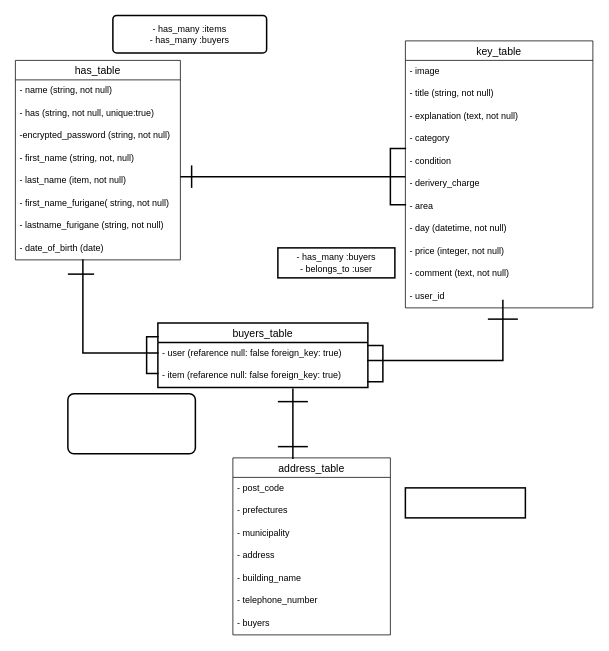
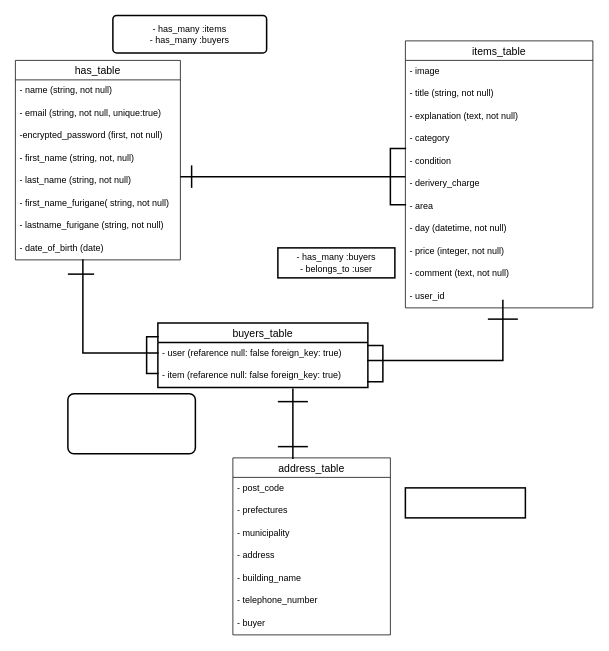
node "key_table": label "key_table" -> "items_table"
node "- has (string, not null, unique:true)": label "- has (string, not null, unique:true)" -> "- email (string, not null, unique:true)"
node "-encrypted_password (string, not null)": label "-encrypted_password (string, not null)" -> "-encrypted_password (first, not null)"
node "- last_name (item, not null)": label "- last_name (item, not null)" -> "- last_name (string, not null)"
node "- buyers": label "- buyers" -> "- buyer"
